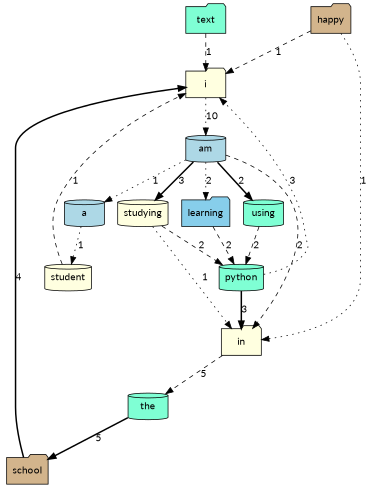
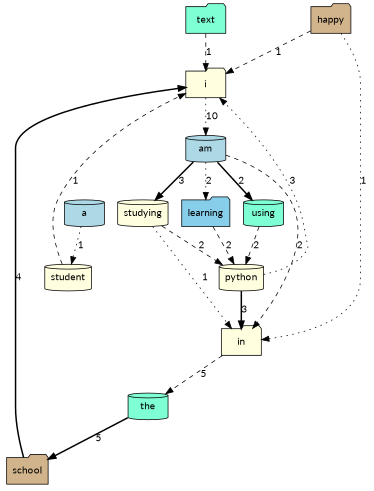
edge "am" -> "a": removed, label "1"
node "python": fillcolor aquamarine -> lightyellow
